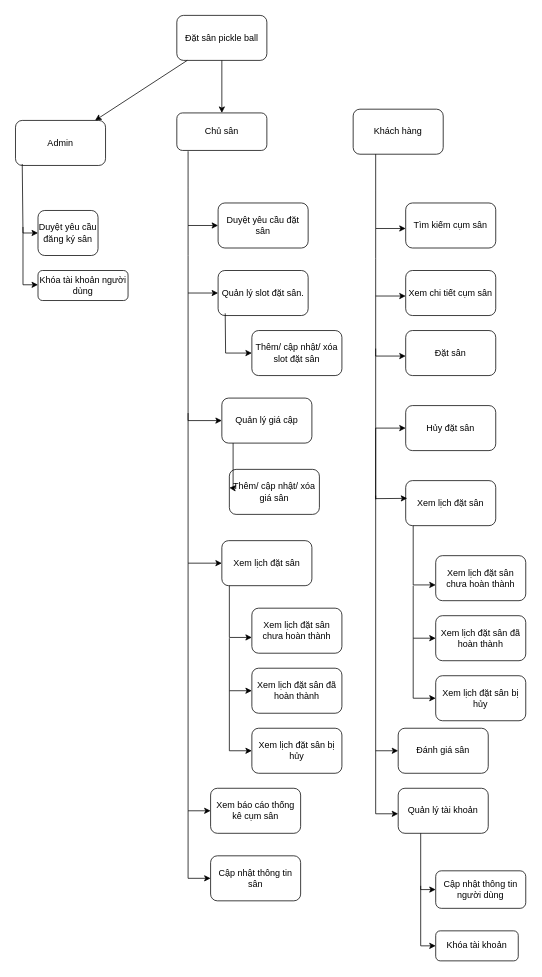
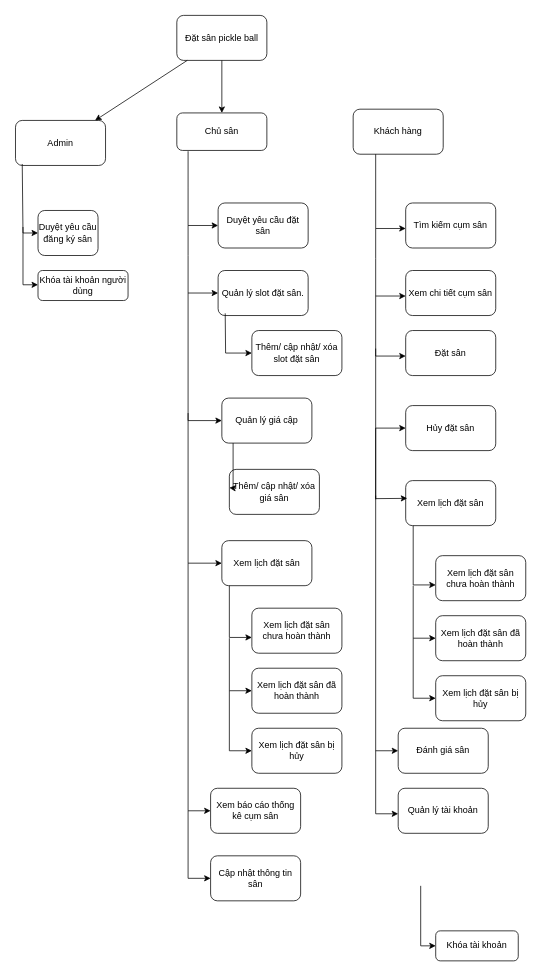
edge "Quản lý tài khoản" -> "Cập nhật thông tin người dùng": removed
node "Cập nhật thông tin người dùng": removed
